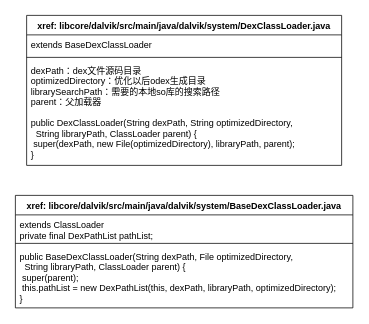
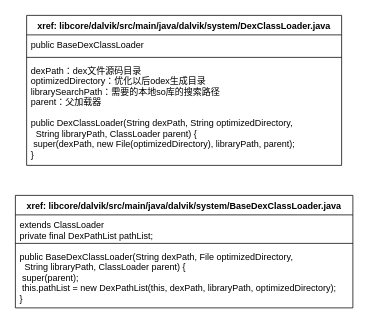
node "extends BaseDexClassLoader": label "extends BaseDexClassLoader" -> "public BaseDexClassLoader"
